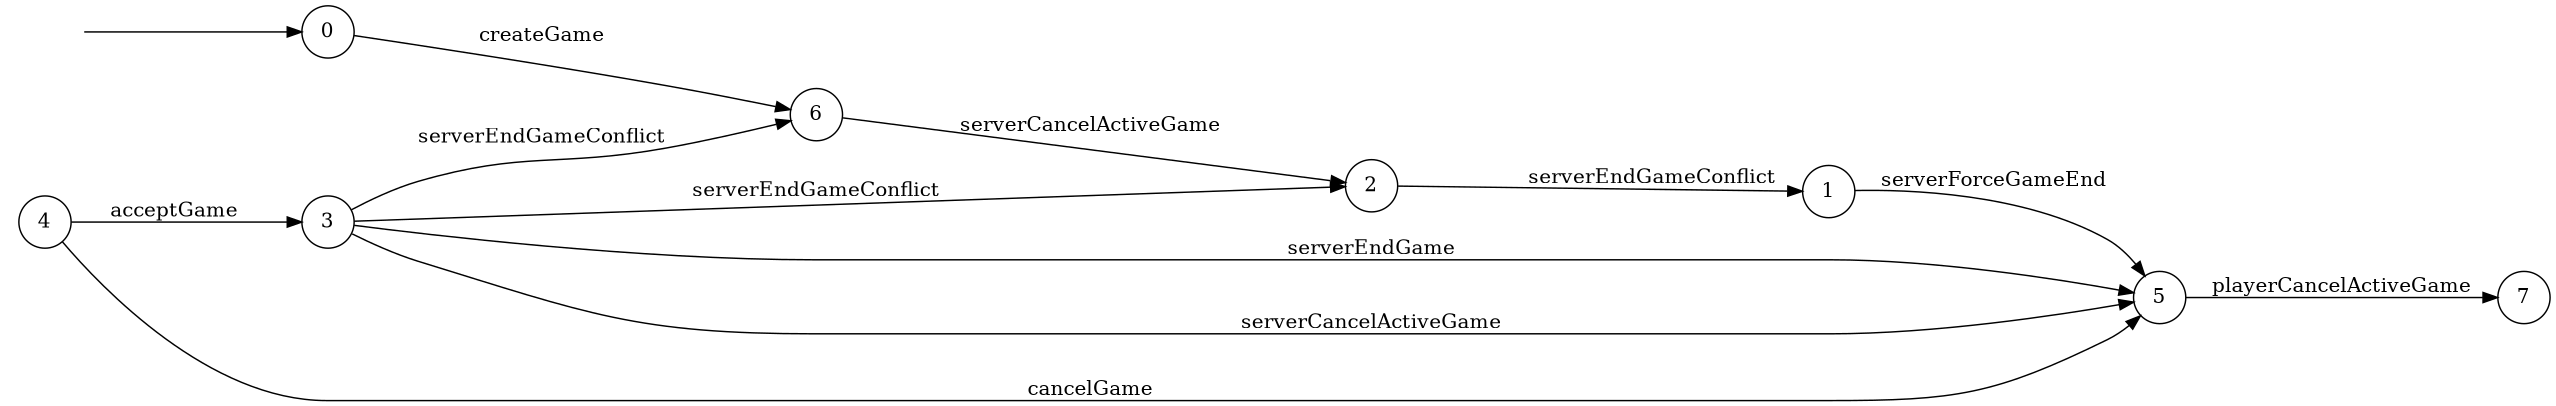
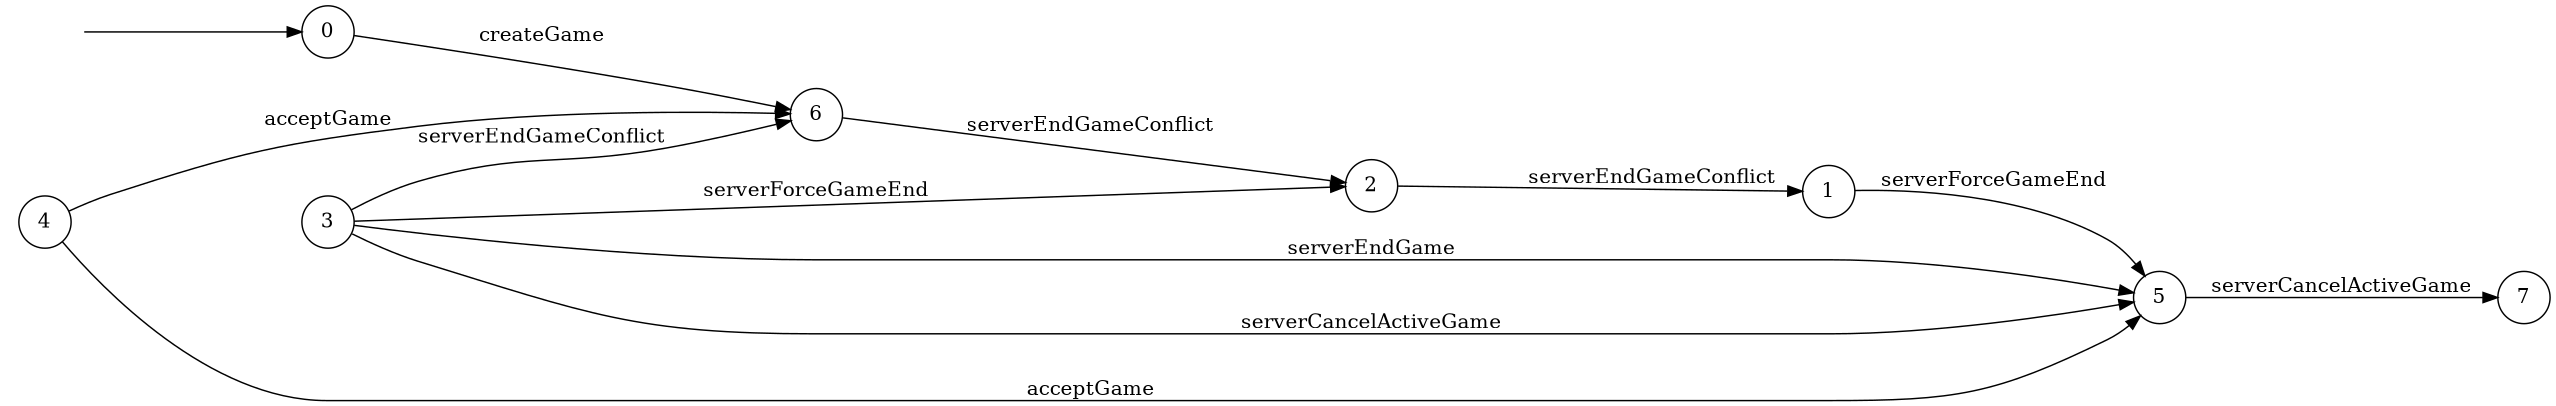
edge "6" -> "2": label "serverCancelActiveGame" -> "serverEndGameConflict"
edge "3" -> "2": label "serverEndGameConflict" -> "serverForceGameEnd"
edge "4" -> "3": now "4" -> "6"
edge "5" -> "7": label "playerCancelActiveGame" -> "serverCancelActiveGame"
edge "4" -> "5": label "cancelGame" -> "acceptGame"
